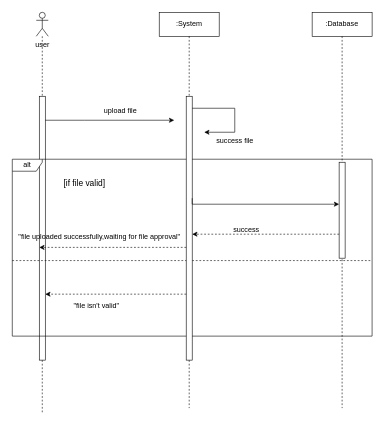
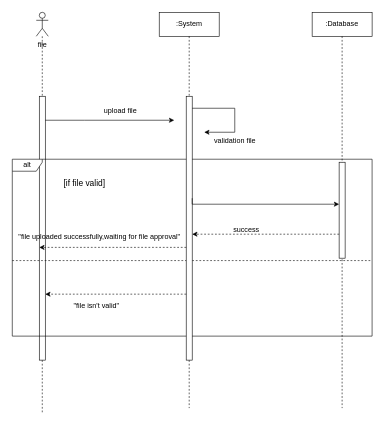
node "user": label "user" -> "file"
node "success file": label "success file" -> "validation file"
